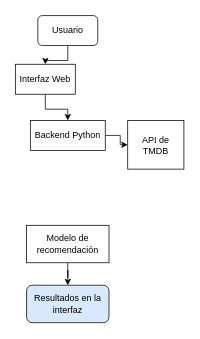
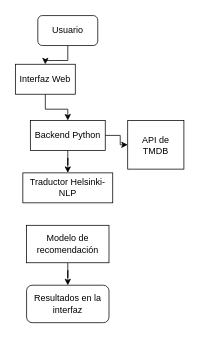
edge "Backend Python" -> "Traductor Helsinki-NLP": added
node "Traductor Helsinki-NLP": added
node "Resultados en la interfaz": fillcolor #dae8fc -> #ffffff
